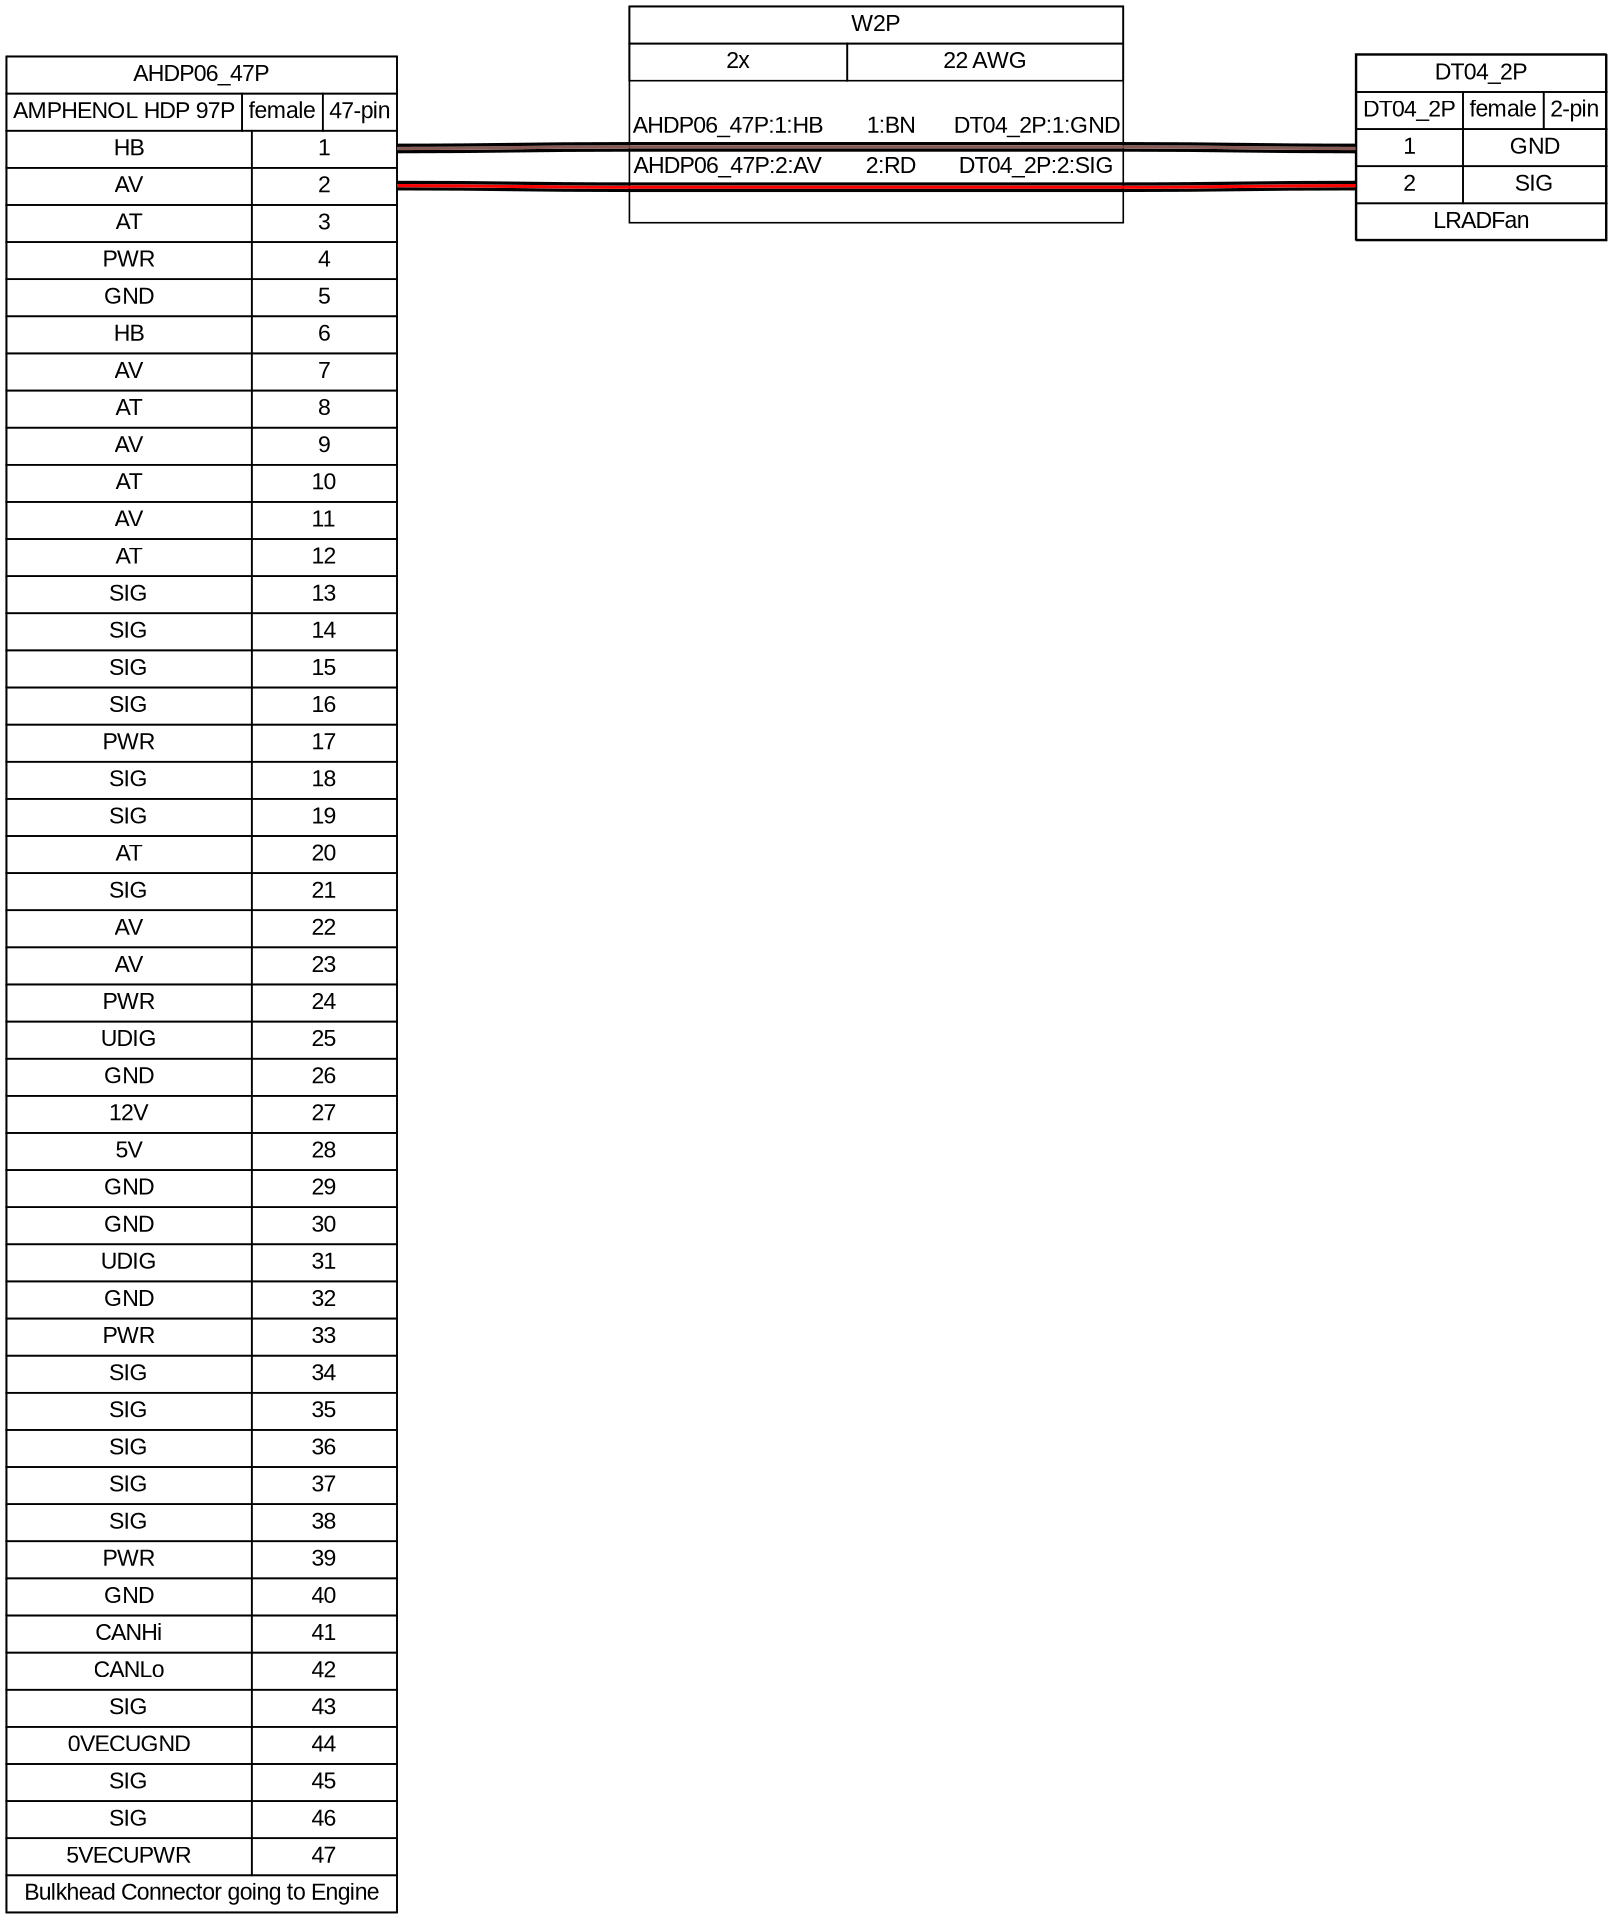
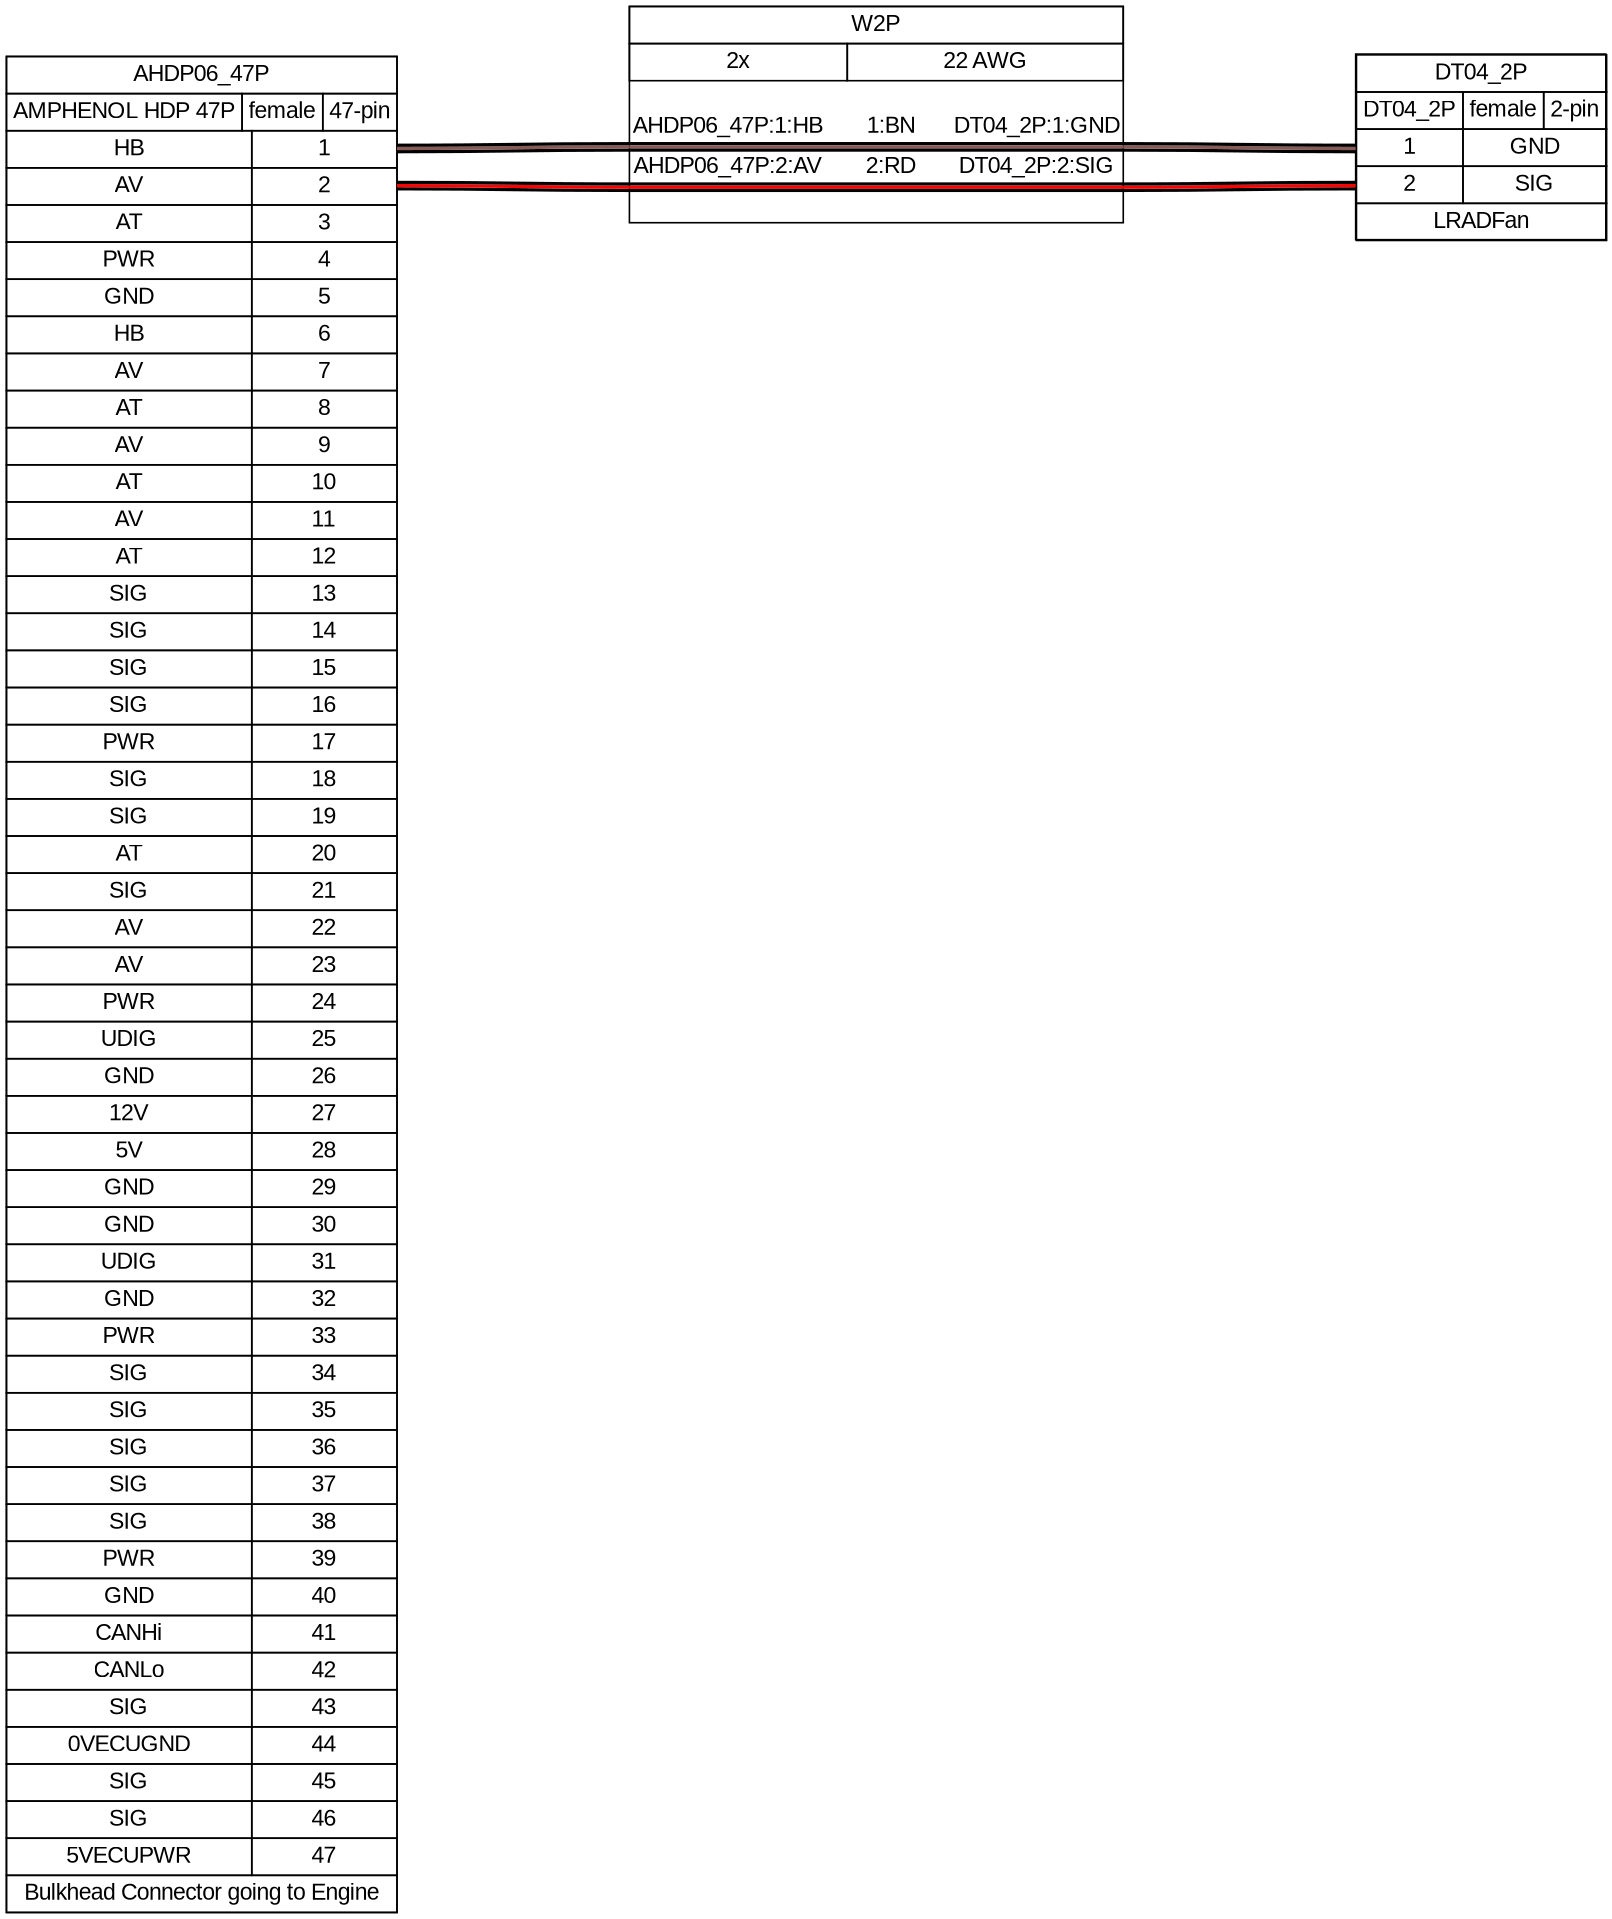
node "AHDP06_47P": text "AMPHENOL HDP 97P" -> "AMPHENOL HDP 47P"
